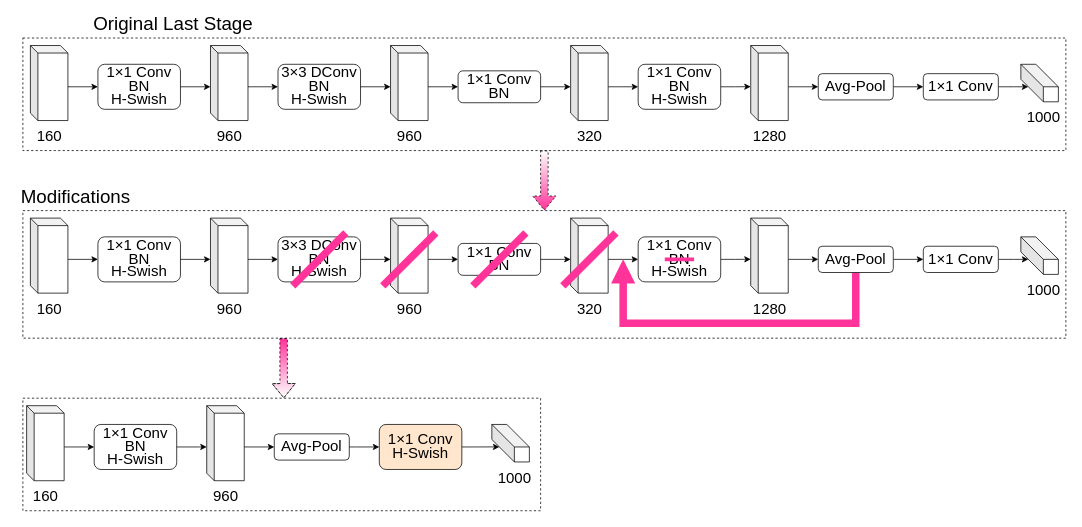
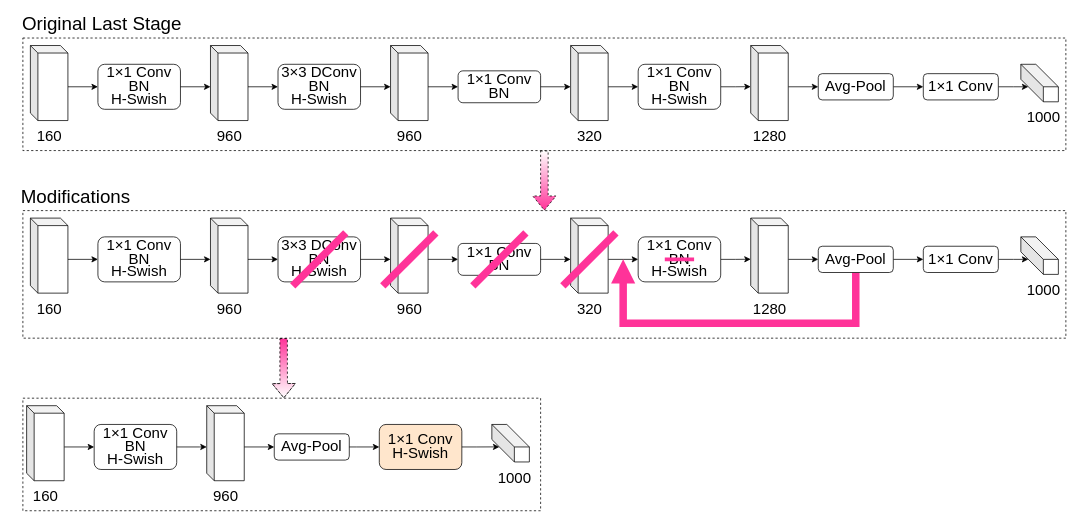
node "Original Last Stage": moved (173, 23) -> (102, 23)
